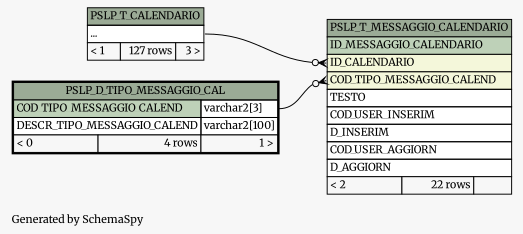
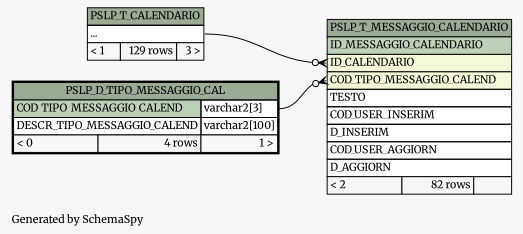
node "PSLP_T_CALENDARIO": text "127 rows" -> "129 rows"
node "PSLP_T_MESSAGGIO_CALENDARIO": text "22 rows" -> "82 rows"
